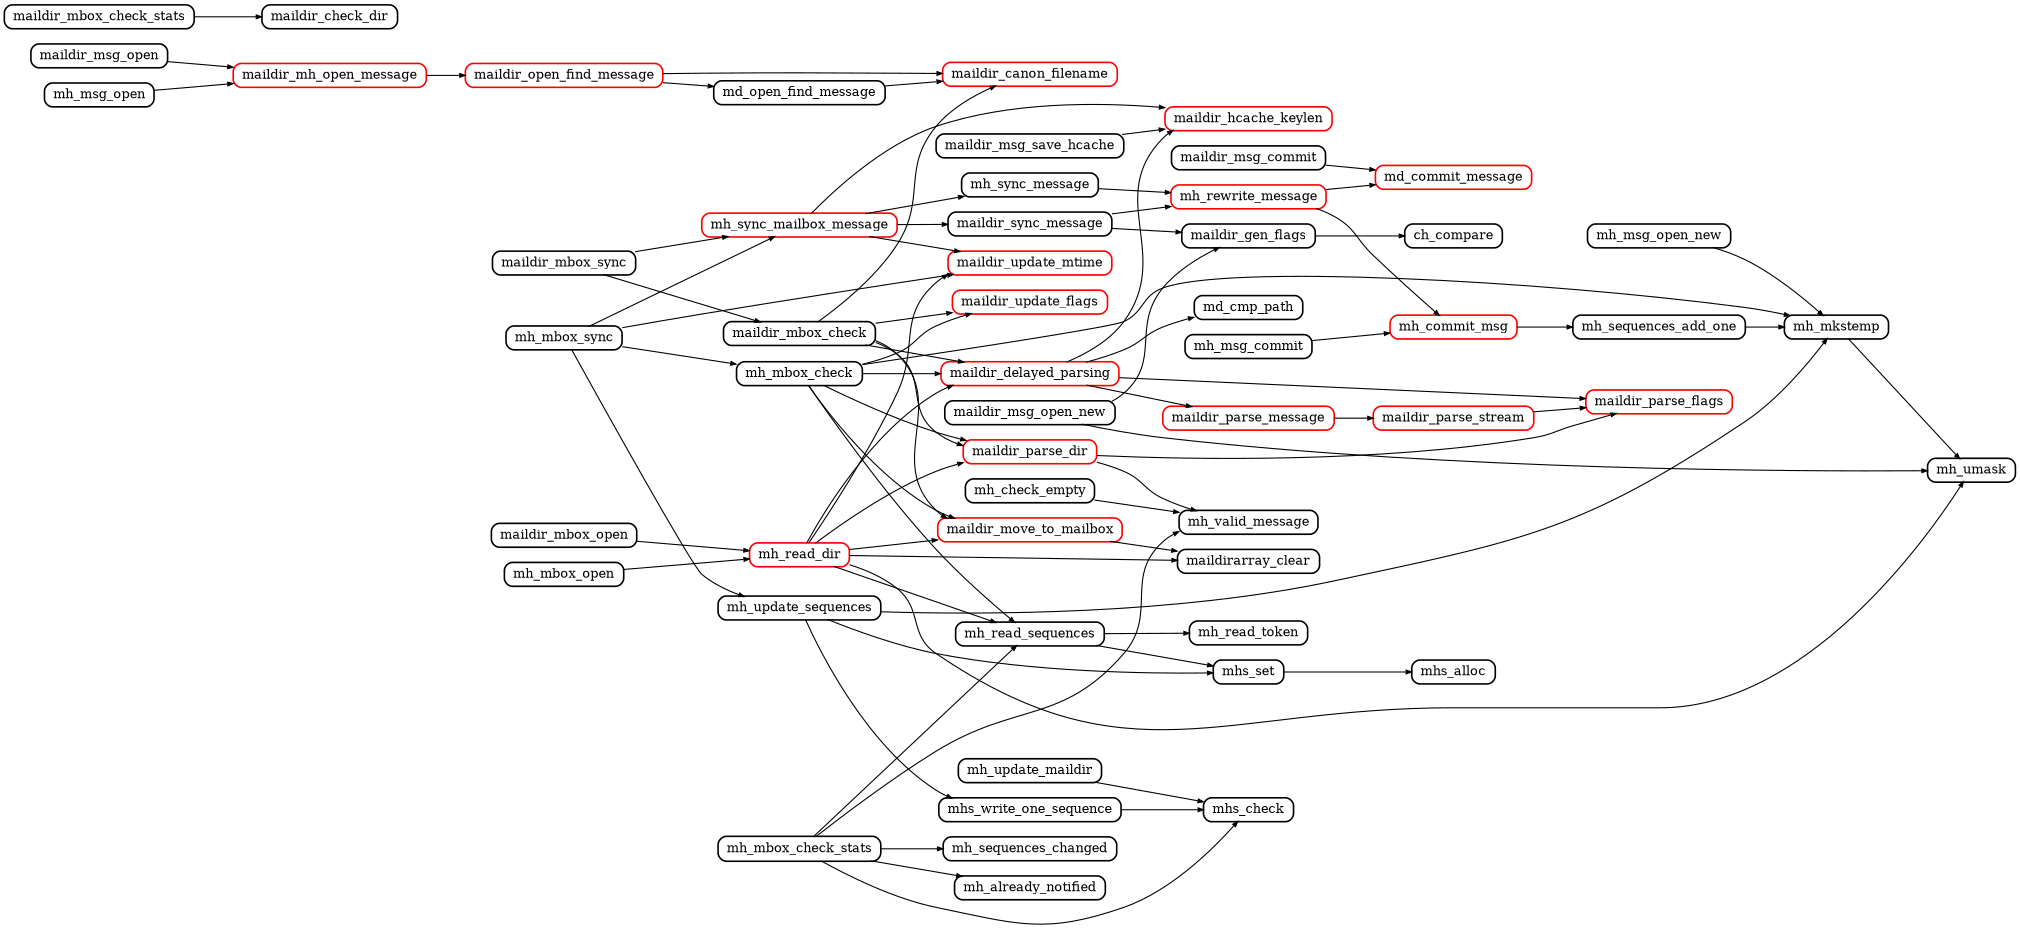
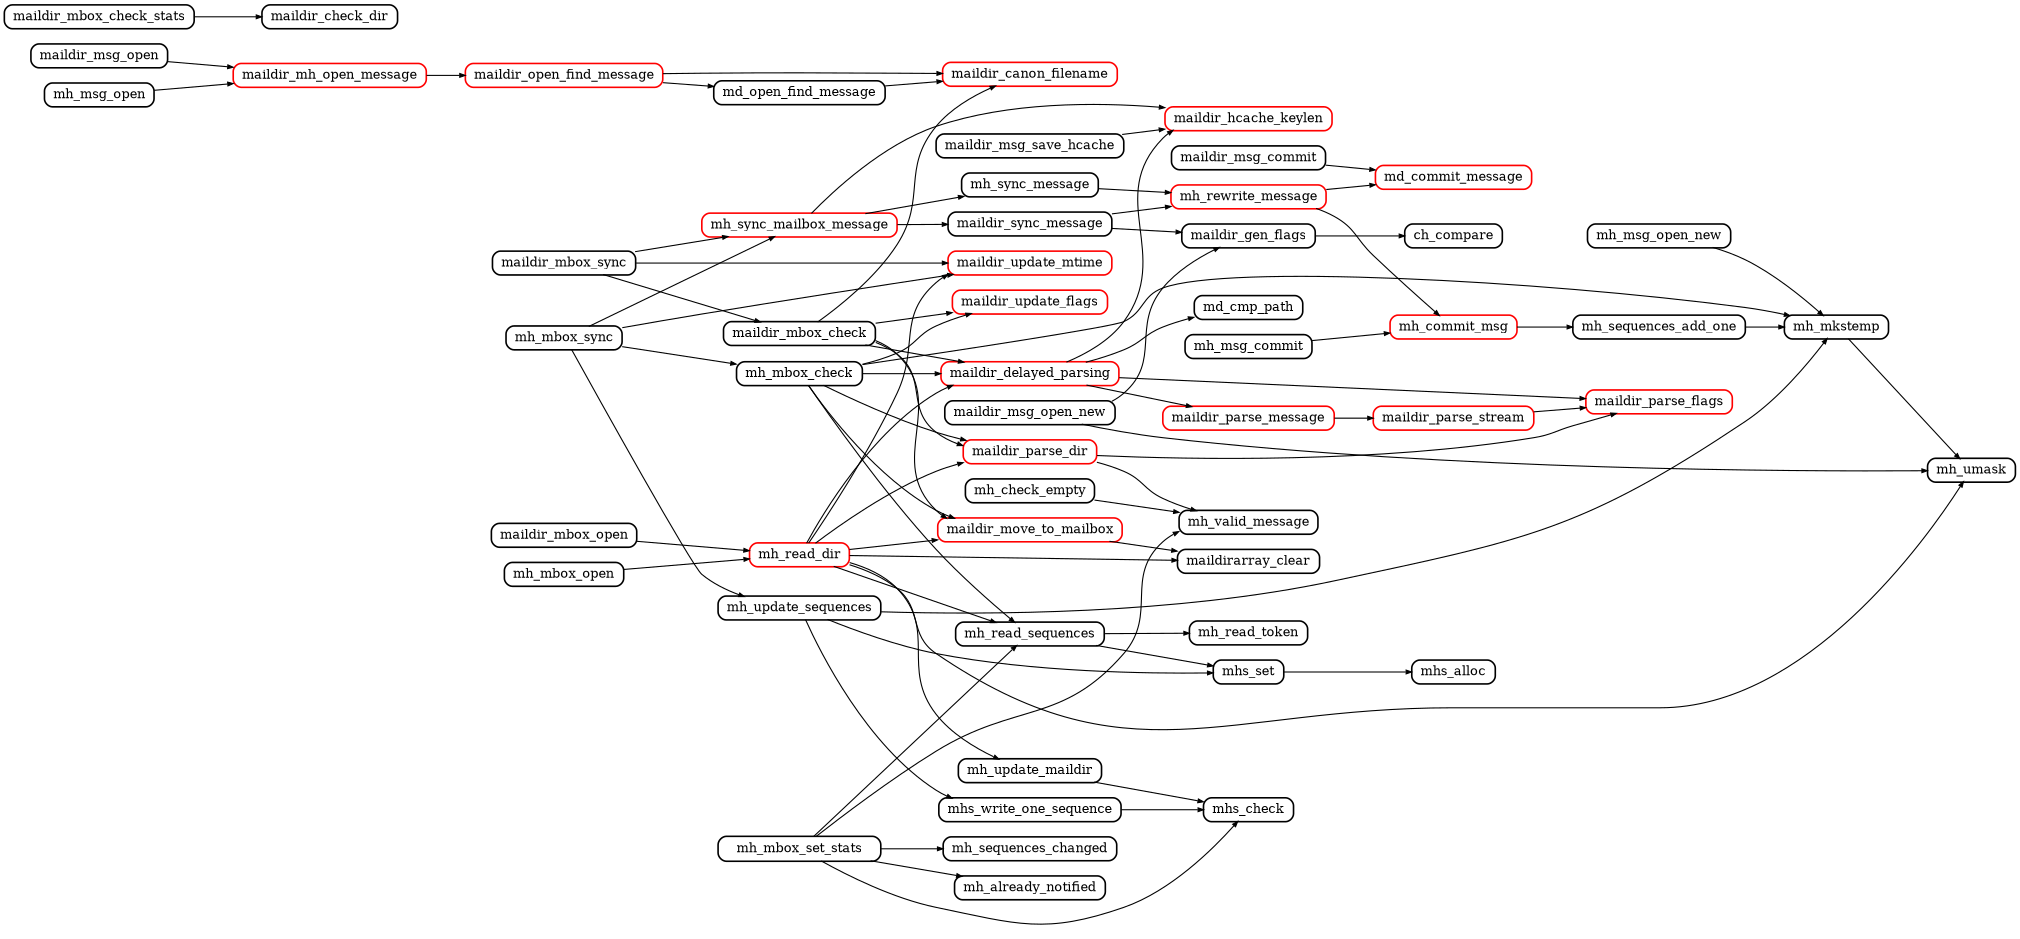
edge "mh_sync_mailbox_message" -> "maildir_update_mtime": now "maildir_mbox_sync" -> "maildir_update_mtime"
edge "mh_read_dir" -> "mh_update_maildir": added
node "mh_mbox_check_stats": label "mh_mbox_check_stats" -> "mh_mbox_set_stats"
